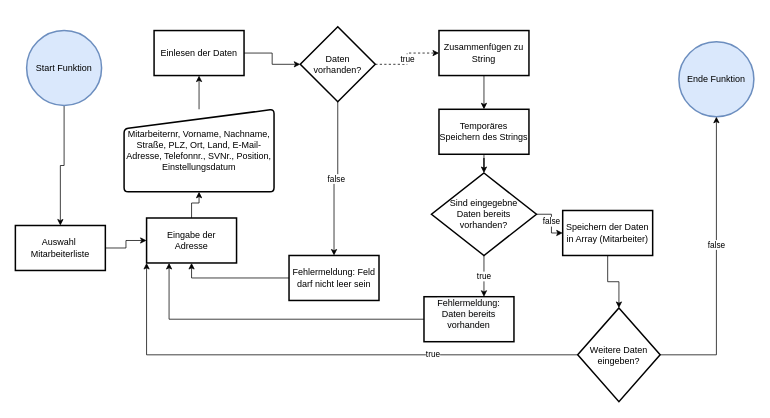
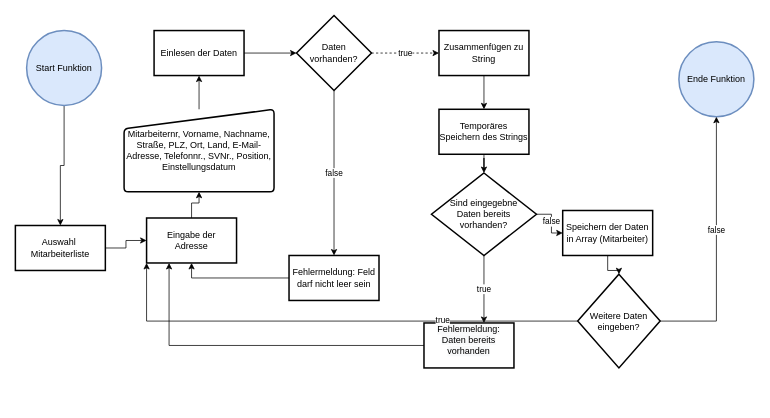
node "Daten vorhanden?": moved (338, 64) -> (334, 53)
node "Fehlermeldung: Daten bereits vorhanden": moved (469, 319) -> (469, 345)
node "Weitere Daten eingeben?": moved (619, 355) -> (619, 321)
